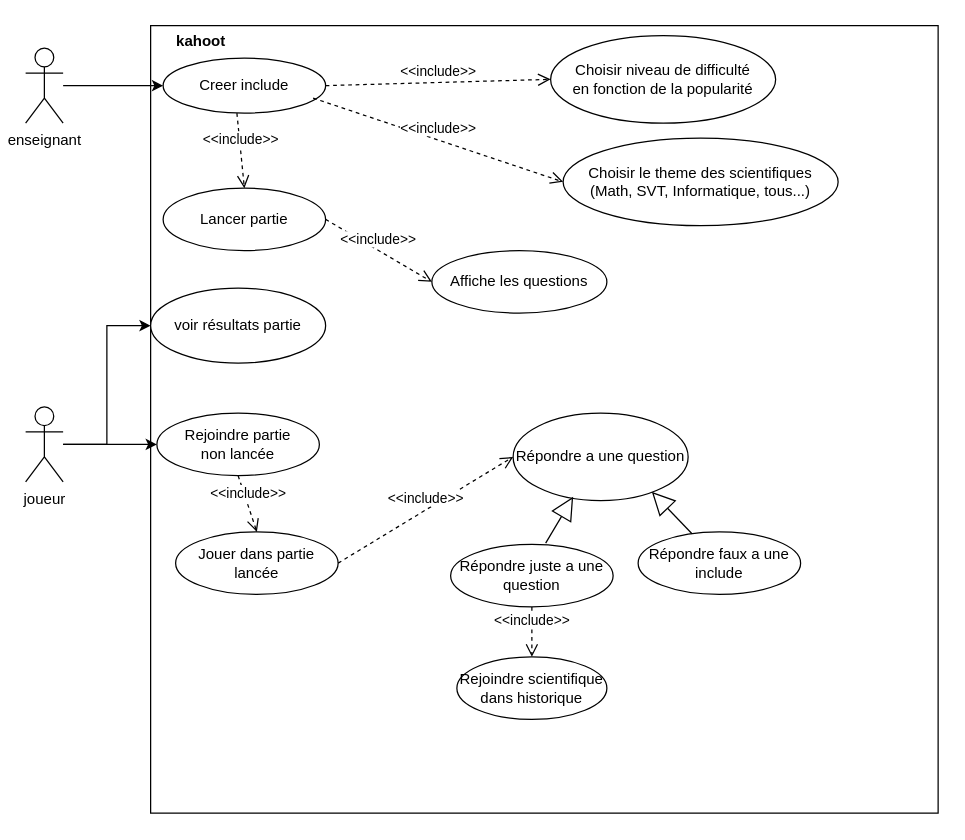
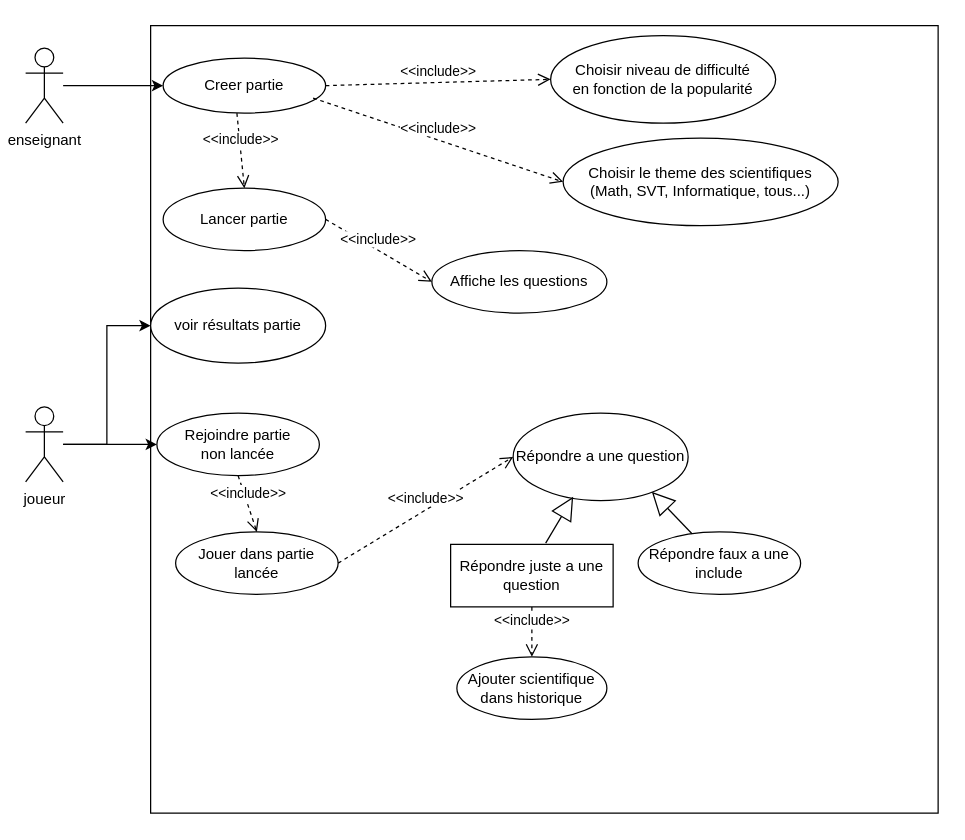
node "kahoot": removed
node "Creer include": label "Creer include" -> "Creer partie"
node "Répondre juste a une question": shape ellipse -> rectangle
node "Rejoindre scientifique dans historique": label "Rejoindre scientifique dans historique" -> "Ajouter scientifique dans historique"
